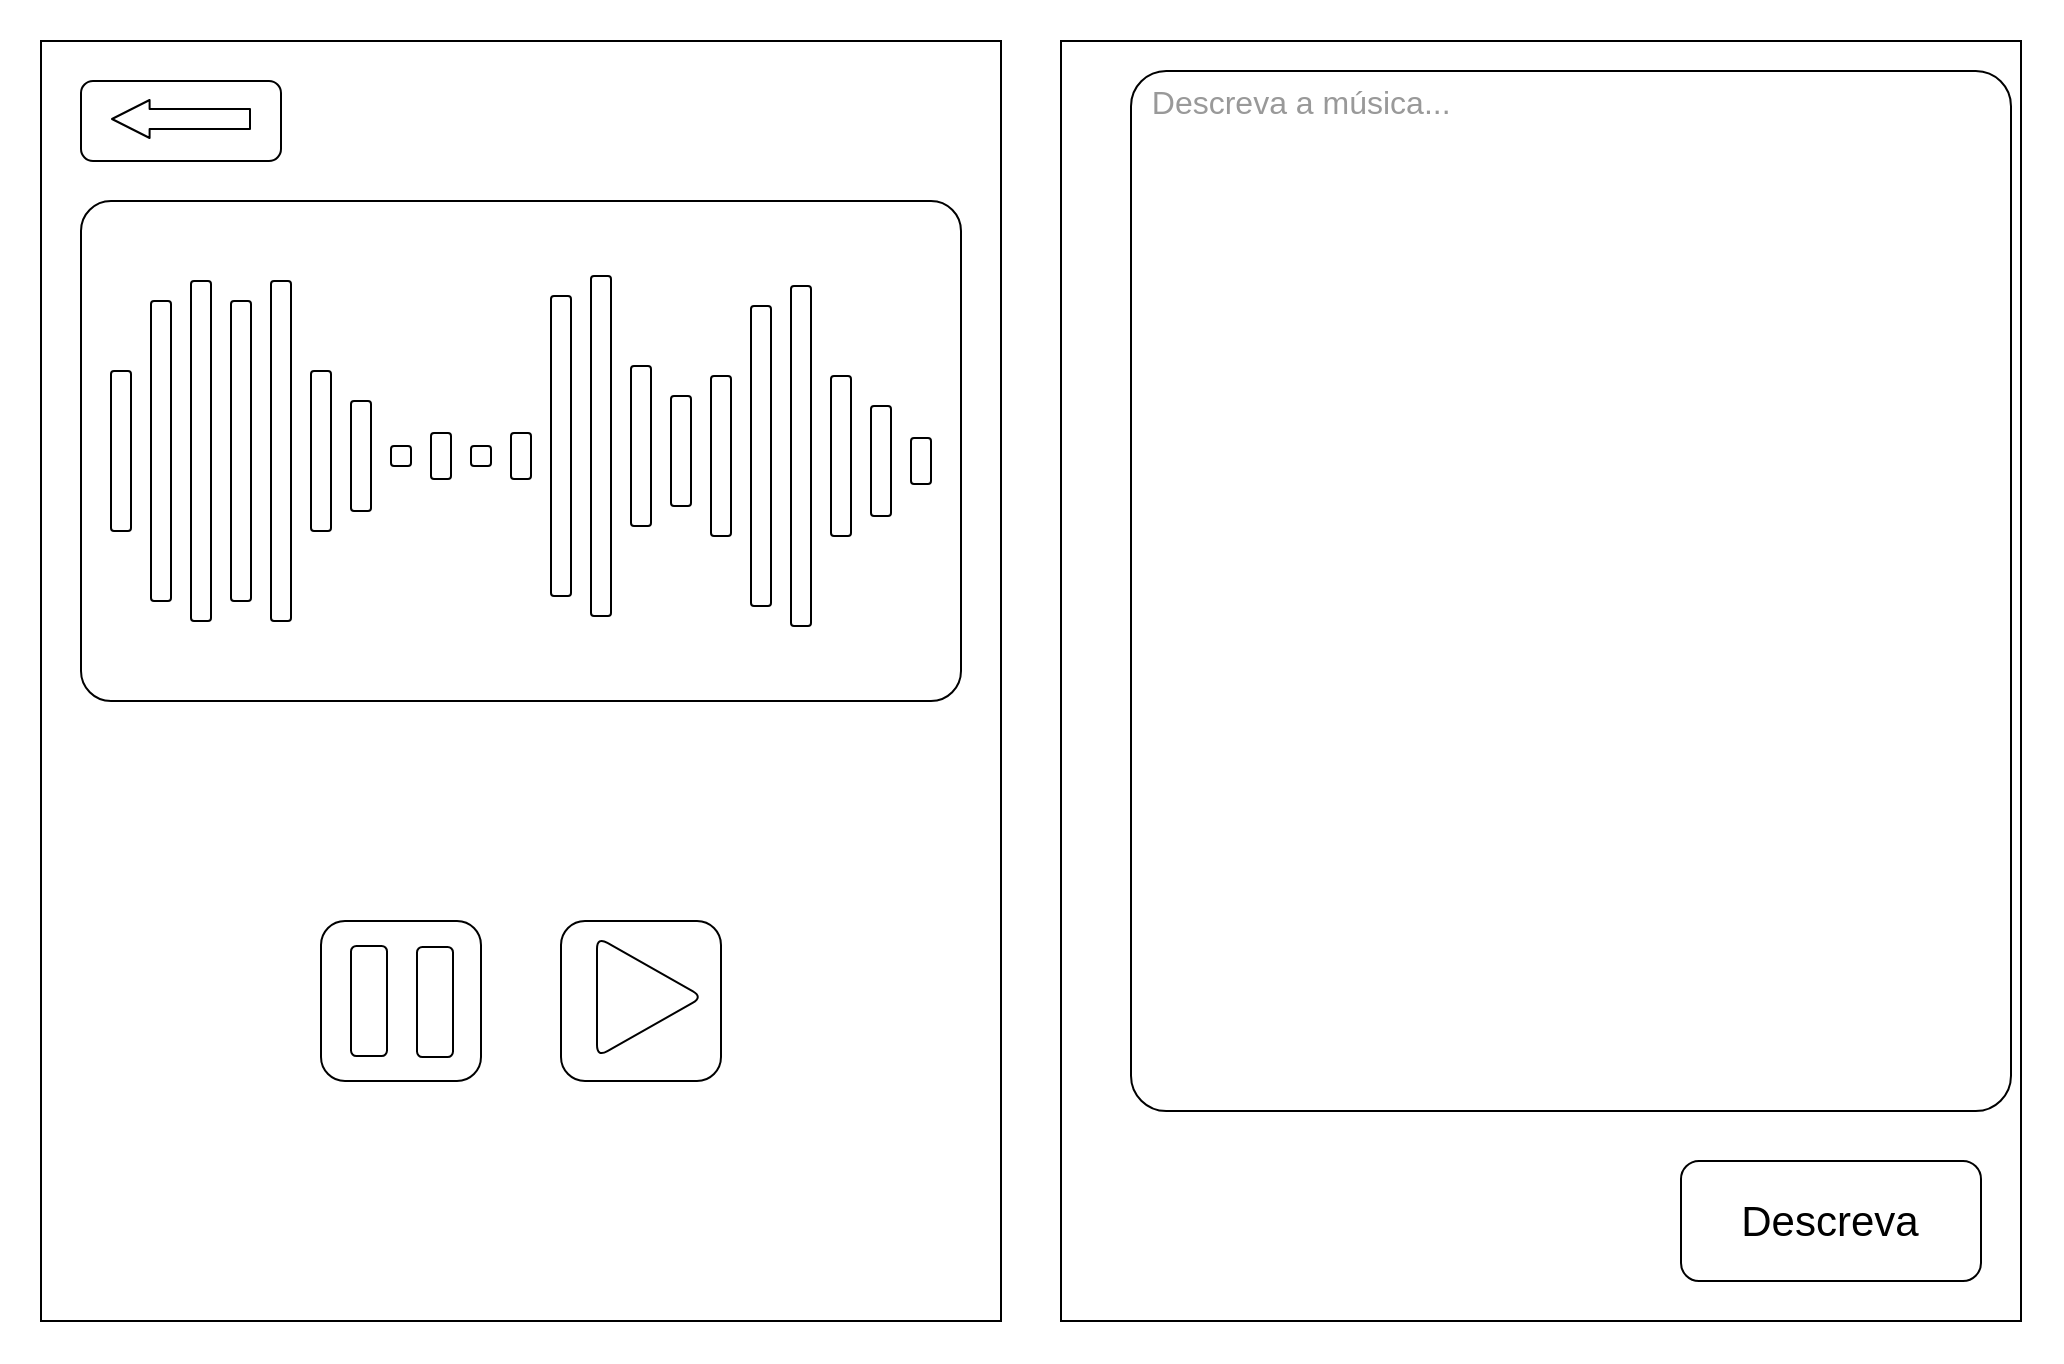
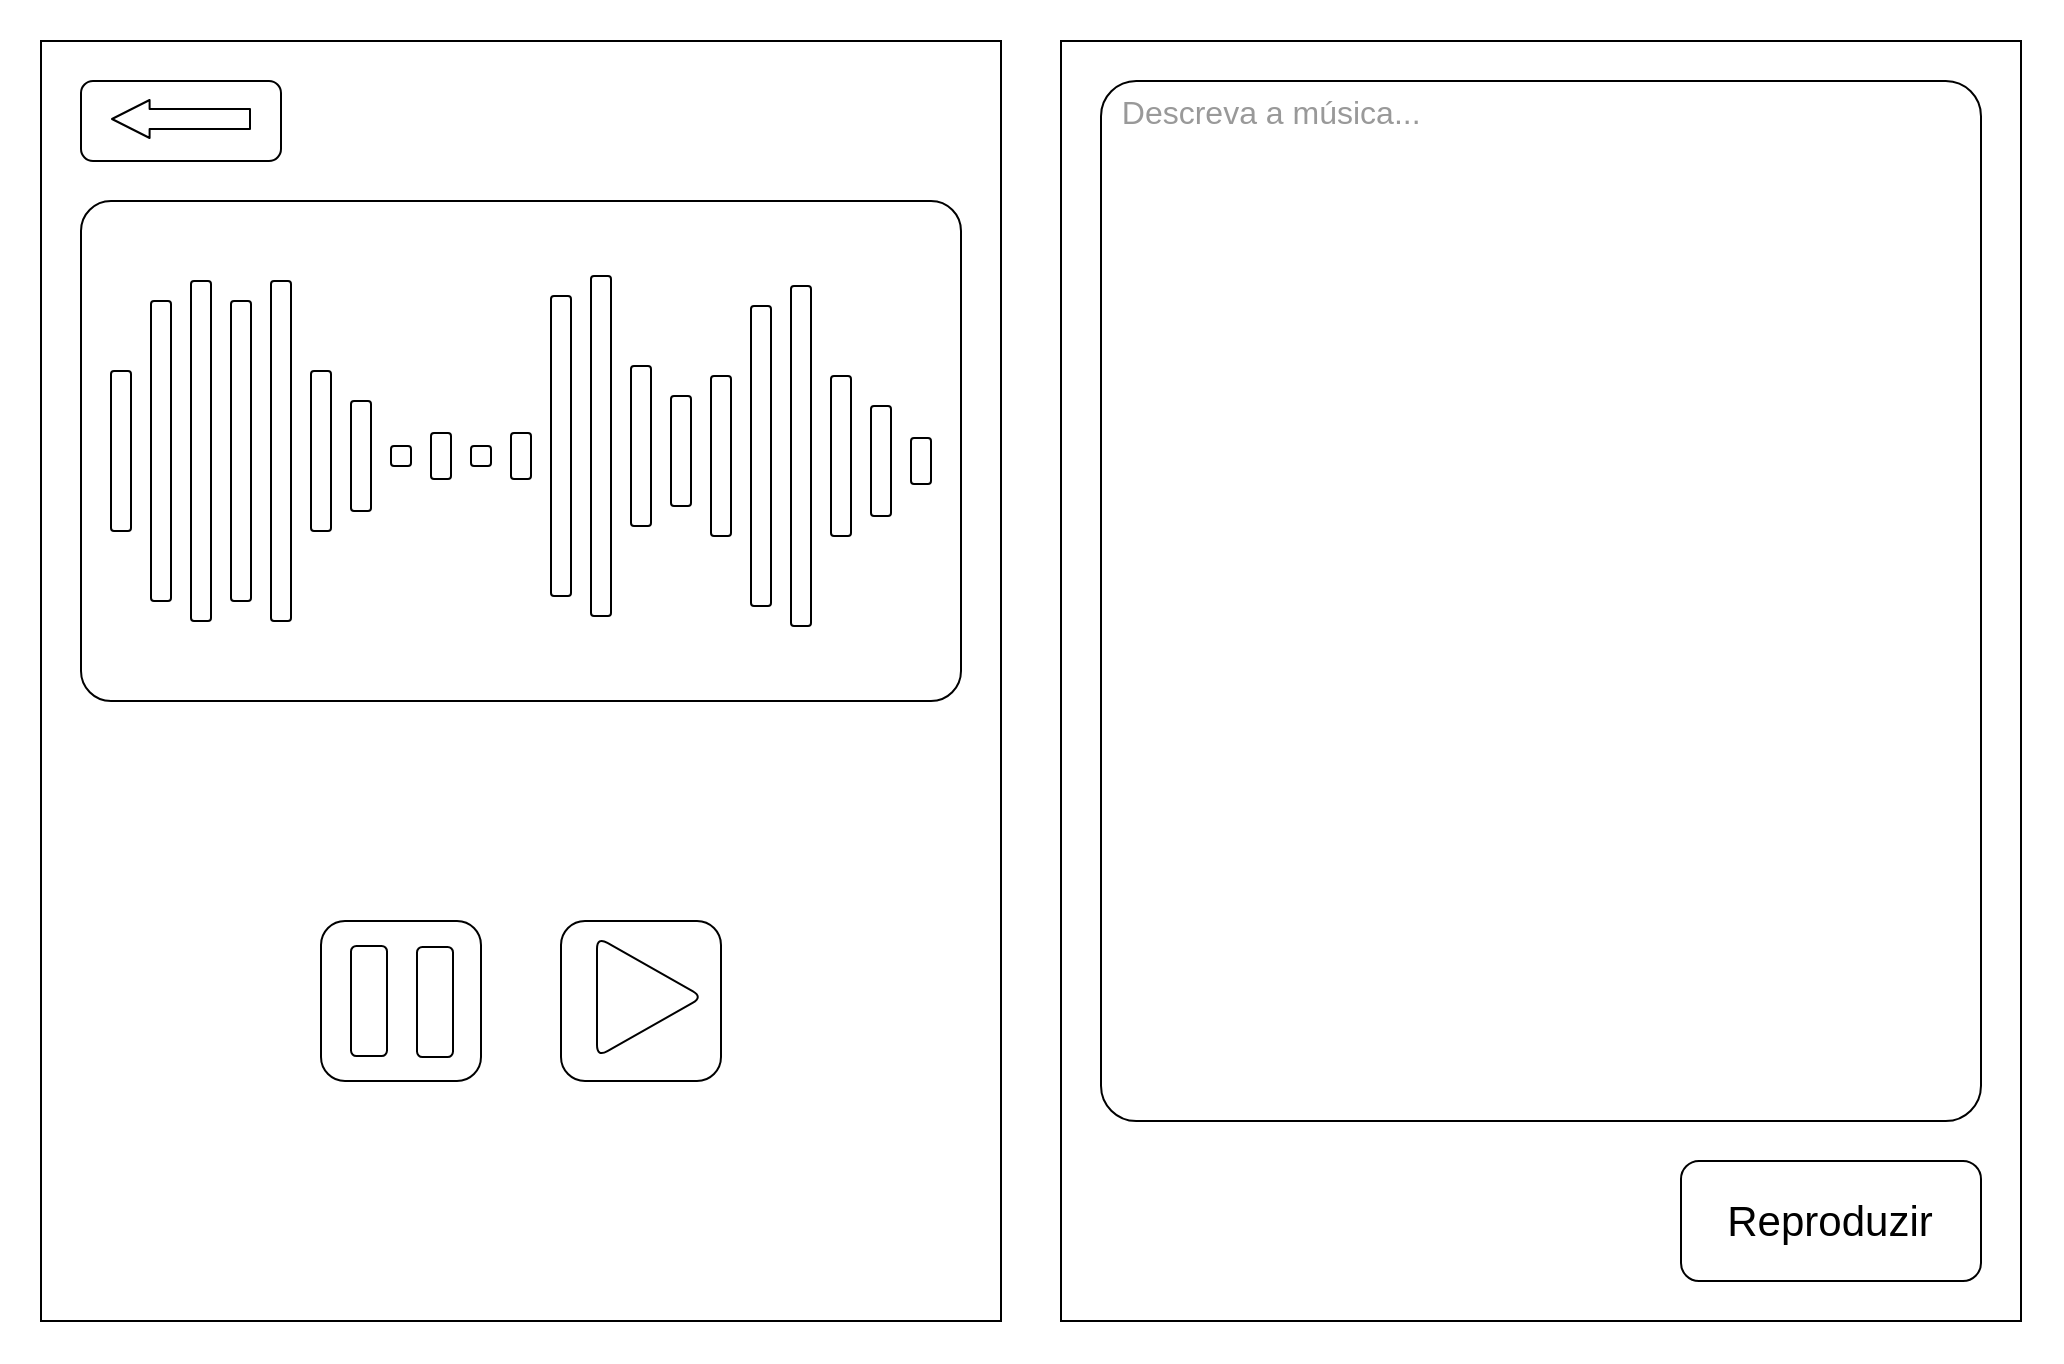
node "Descreva a música...": moved (1571, 591) -> (1541, 601)
node "Descreva": label "Descreva" -> "Reproduzir"
